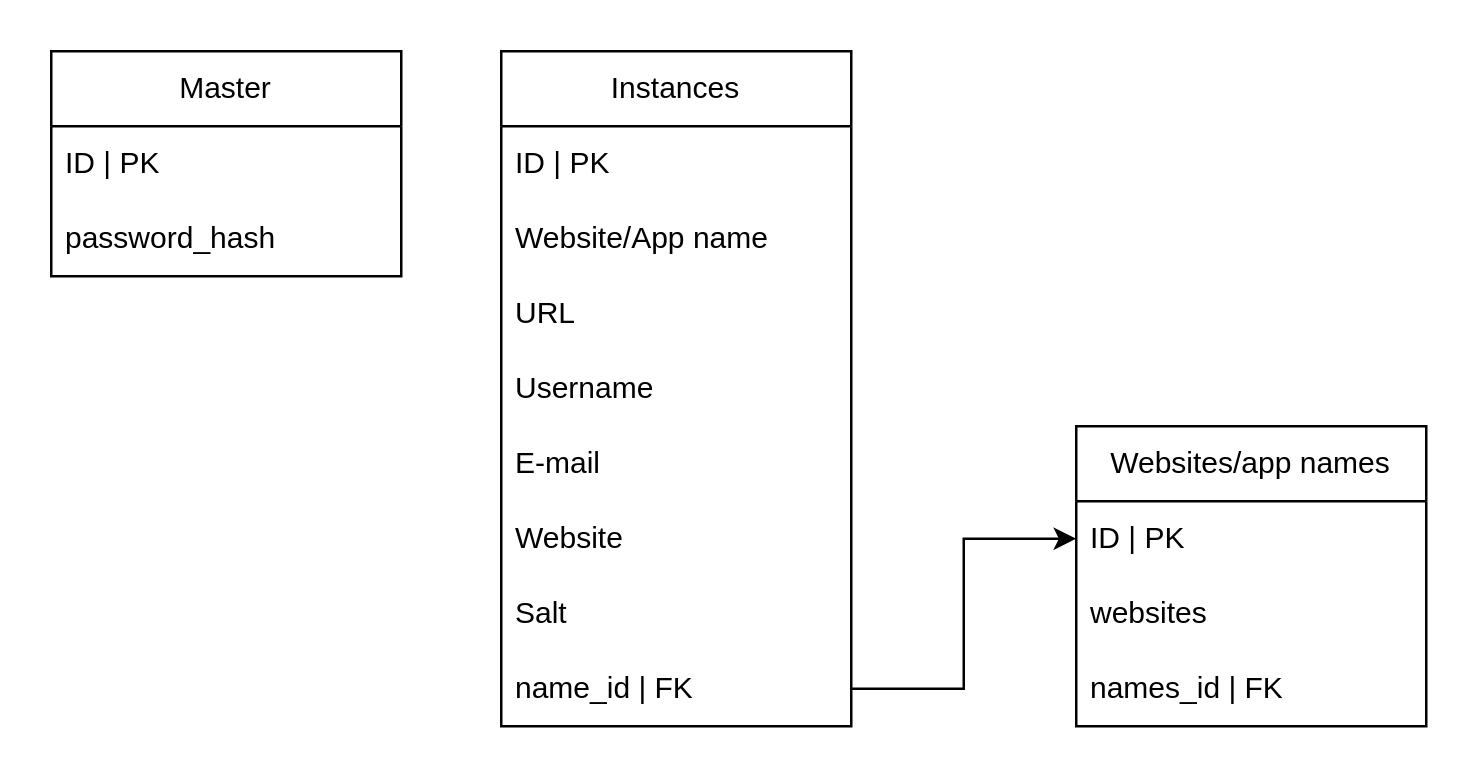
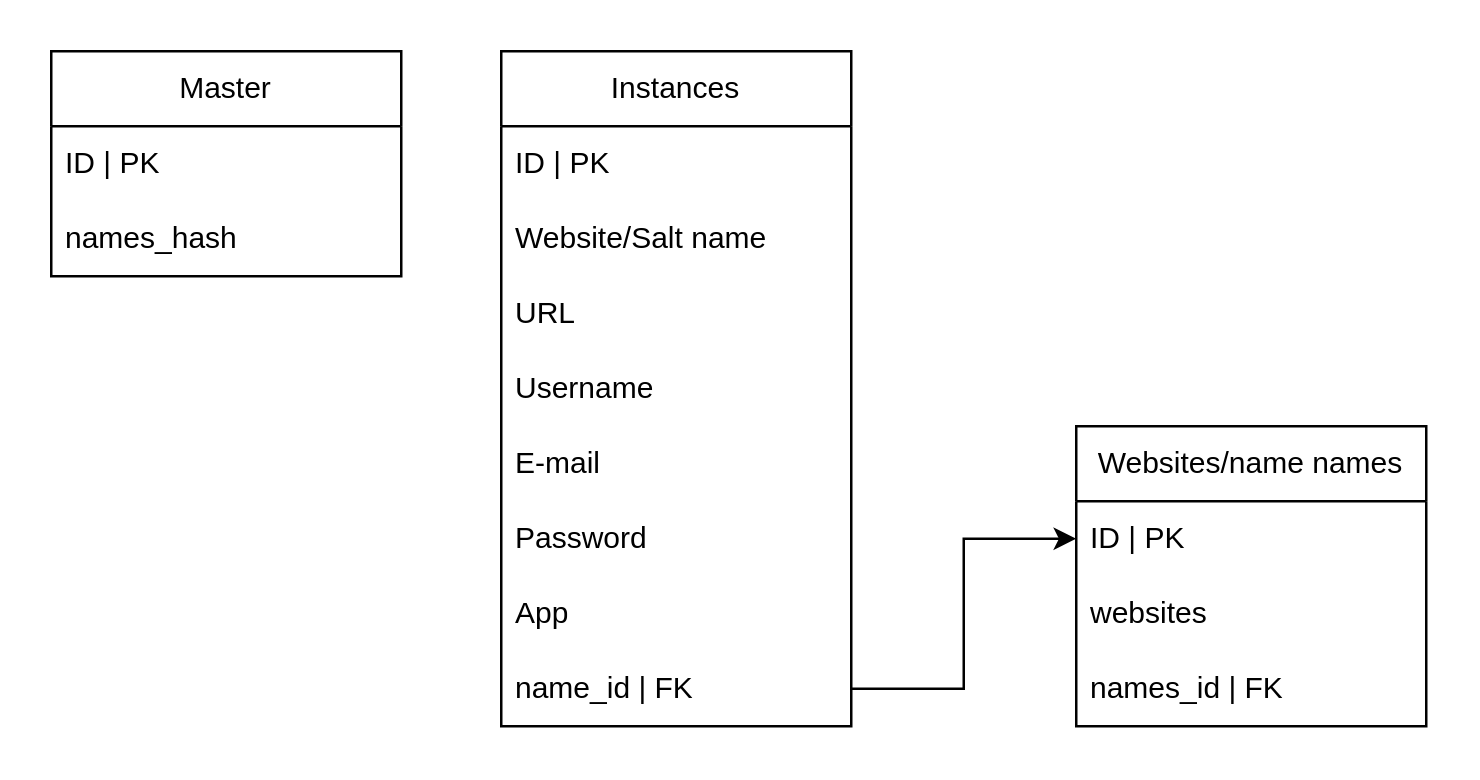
node "password_hash": label "password_hash" -> "names_hash"
node "Website/App name": label "Website/App name" -> "Website/Salt name"
node "Websites/app names": label "Websites/app names" -> "Websites/name names"
node "Website": label "Website" -> "Password"
node "Salt": label "Salt" -> "App"
